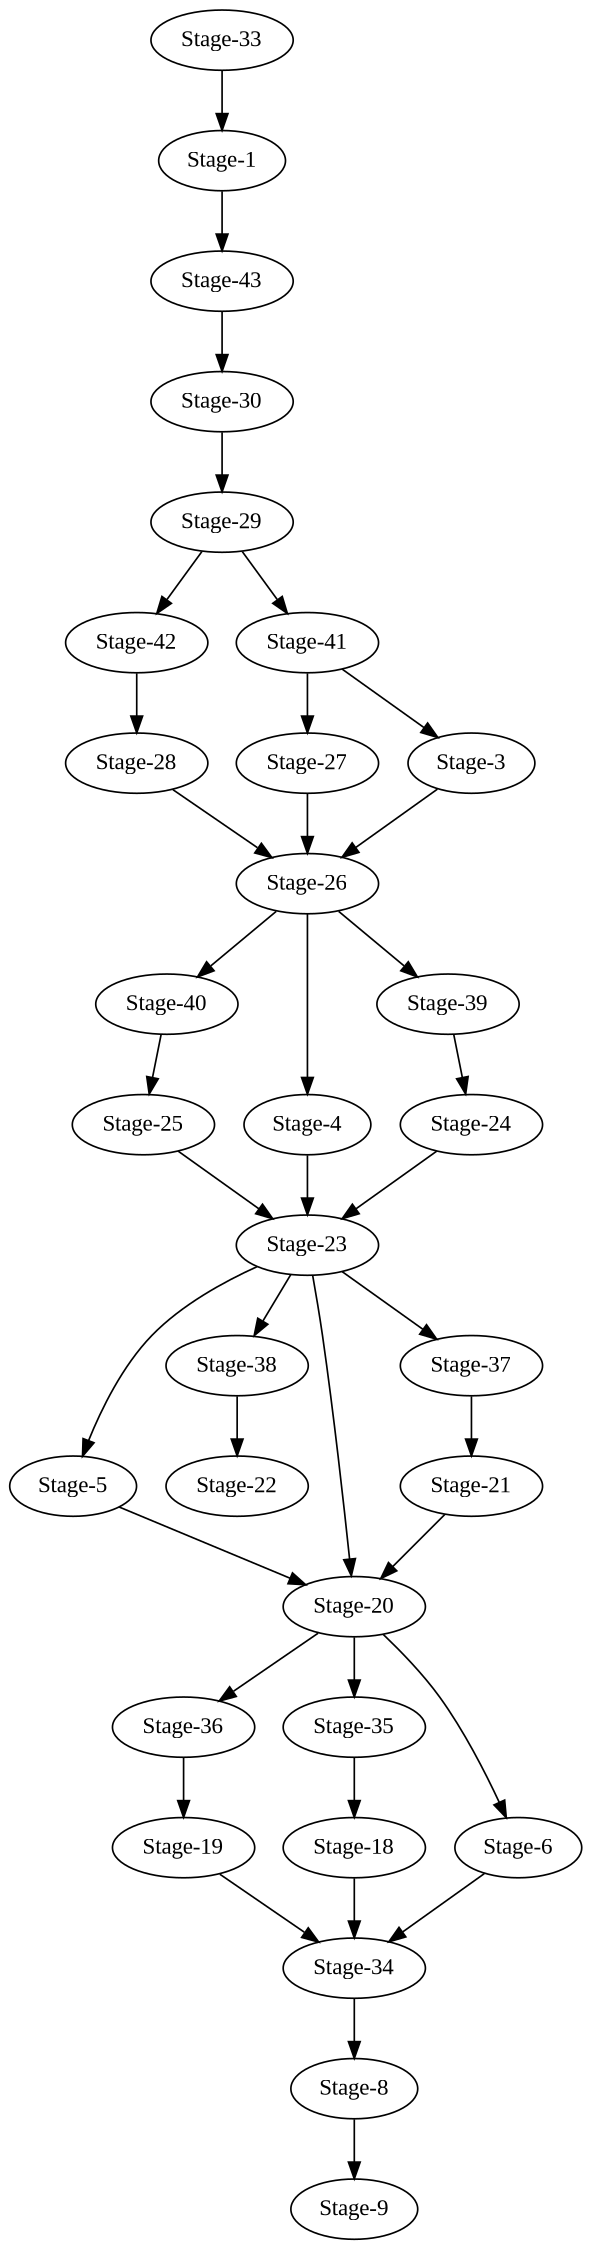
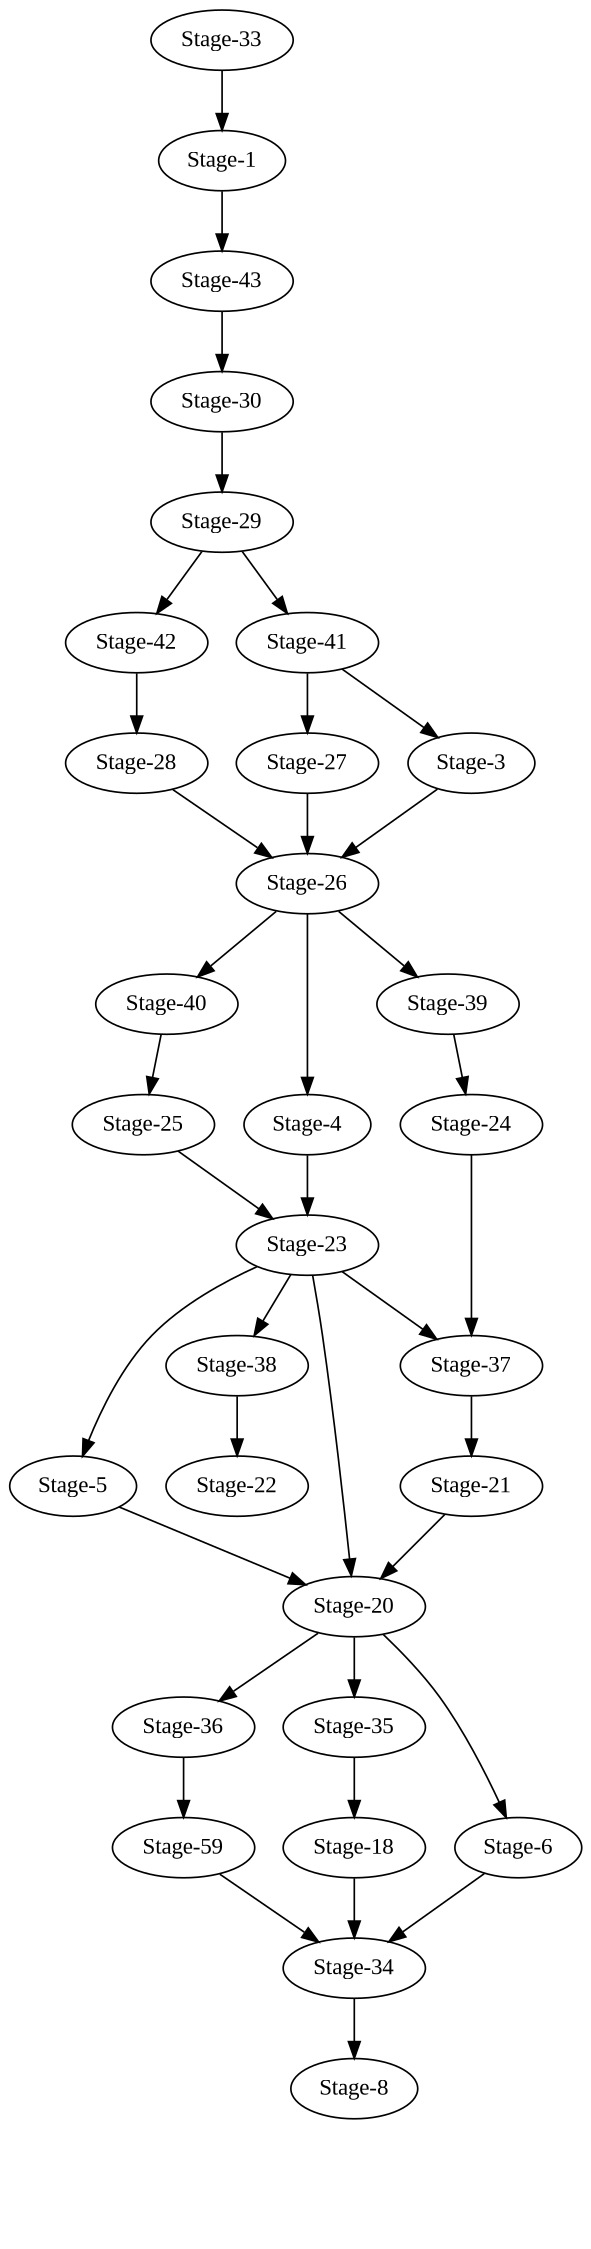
edge "Stage-24" -> "Stage-23": now "Stage-24" -> "Stage-37"
node "Stage-19": label "Stage-19" -> "Stage-59"
node "Stage-9": removed
